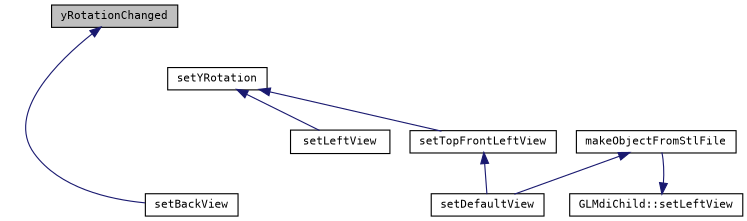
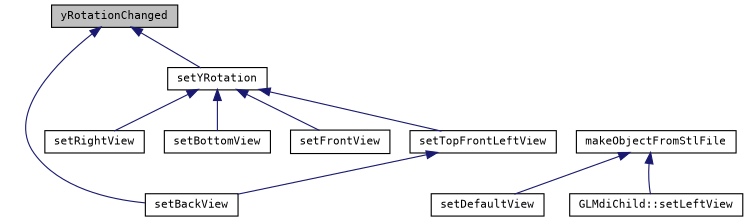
edge "setYRotation" -> "yRotationChanged": added
node "setRightView": added
node "setBottomView": added
node "setLeftView": label "setLeftView" -> "setFrontView"
edge "makeObjectFromStlFile" -> "GLMdiChild::setLeftView": reversed
edge "setDefaultView" -> "setTopFrontLeftView": now "setBackView" -> "setTopFrontLeftView"
